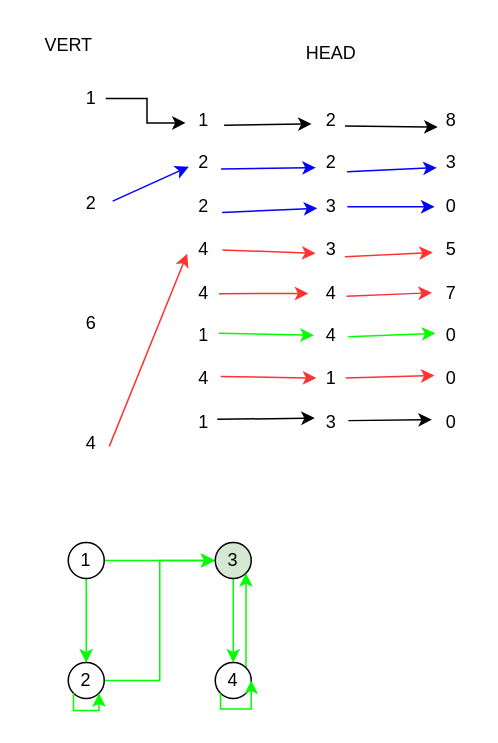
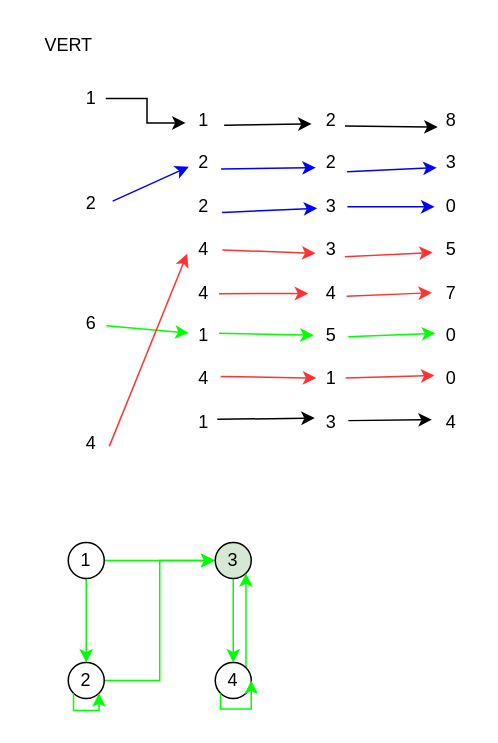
node "HEAD": removed
node "2 2 3 3 4 4 1 3": label "2 2 3 3 4 4 1 3" -> "2 2 3 3 4 5 1 3"
node "8 3 0 5 7 0 0 0": label "8 3 0 5 7 0 0 0" -> "8 3 0 5 7 0 0 4"
edge "6" -> "1 2 2 4 4 1 4 1": added
